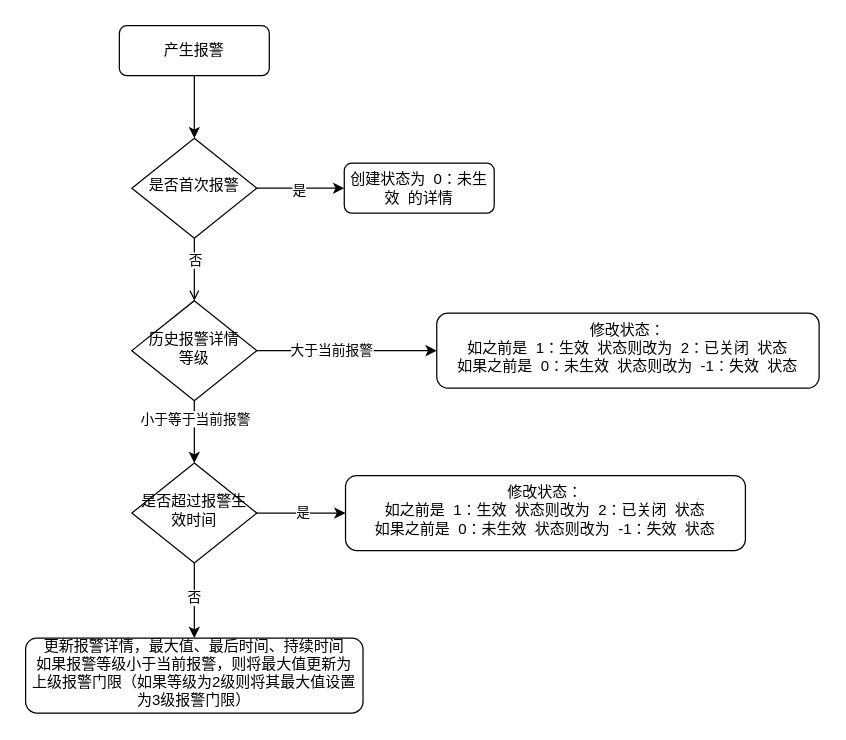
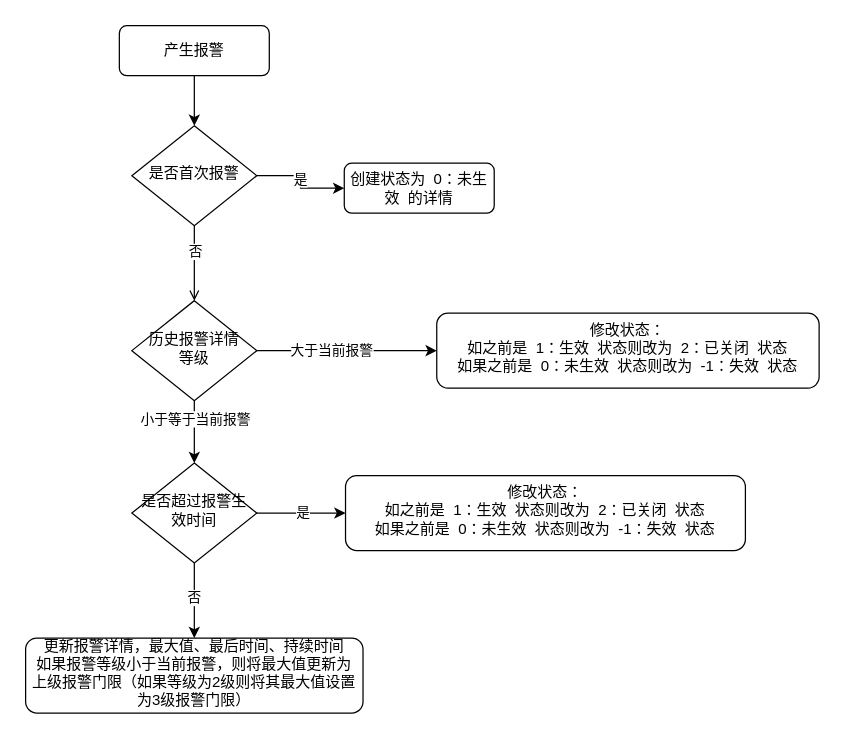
node "是否首次报警": moved (194, 188) -> (194, 176)
